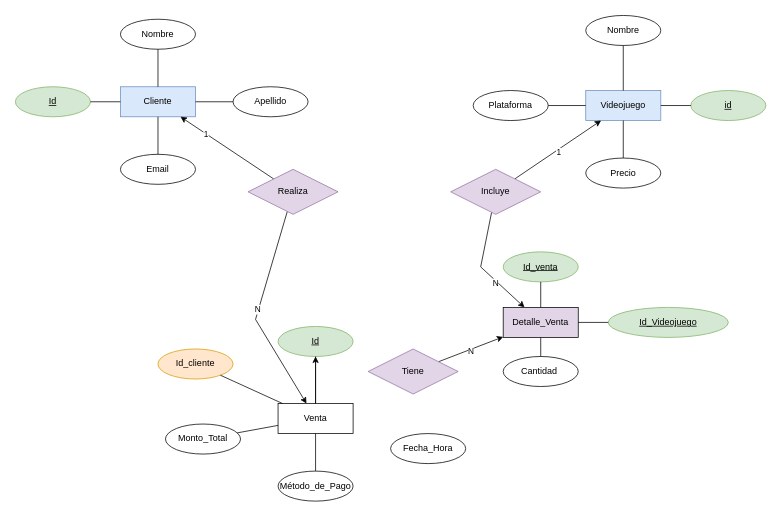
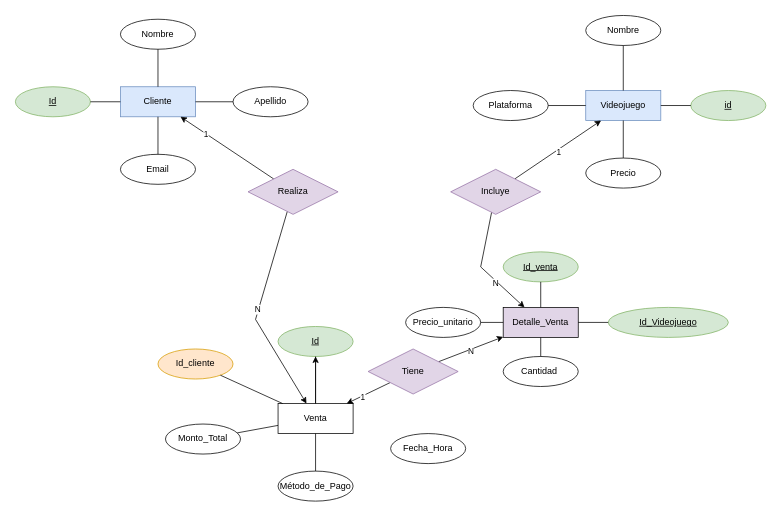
node "Precio_unitario": added
edge "Precio_unitario" -- "Detalle_Venta": added
edge "Tiene" -> "Venta": added, label "1"
